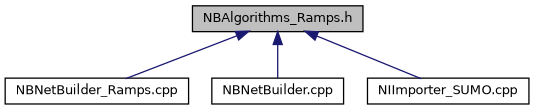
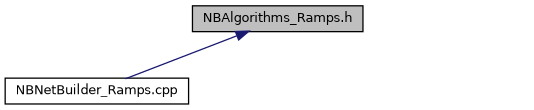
node "NBNetBuilder.cpp": removed
node "NIImporter_SUMO.cpp": removed
